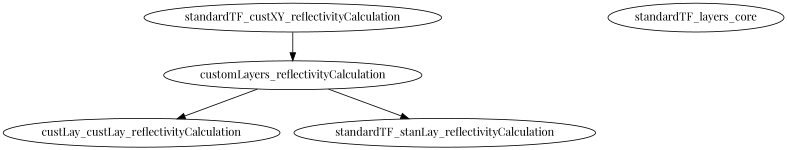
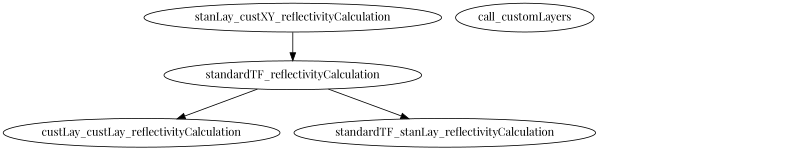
node "standardTF_custXY_reflectivityCalculation": label "standardTF_custXY_reflectivityCalculation" -> "stanLay_custXY_reflectivityCalculation"
node "call_customLayers": added
node "standardTF_layers_core": removed
node "customLayers_reflectivityCalculation": label "customLayers_reflectivityCalculation" -> "standardTF_reflectivityCalculation"
